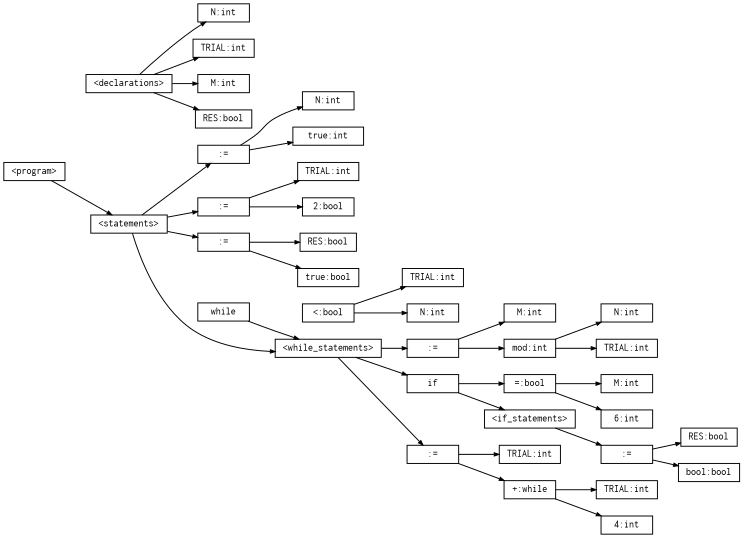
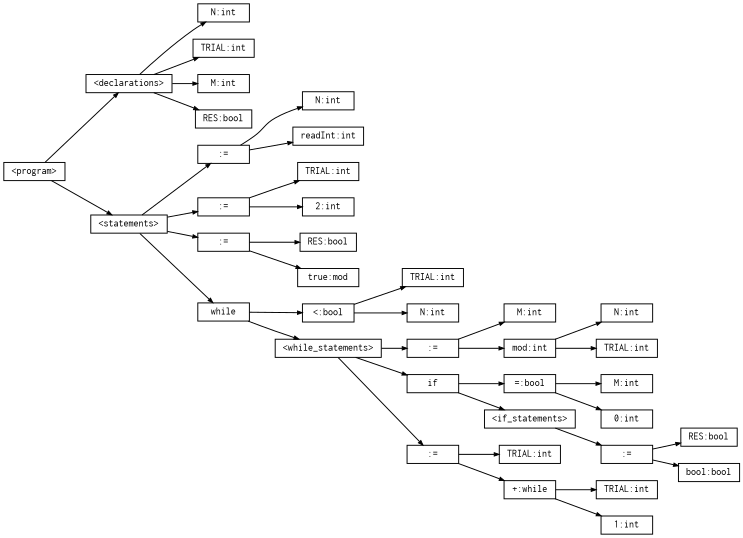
edge "<program>" -> "<declarations>": added
node "true:int": label "true:int" -> "readInt:int"
node "2:bool": label "2:bool" -> "2:int"
node "true:bool": label "true:bool" -> "true:mod"
edge "while" -> "<:bool": added
edge "<statements>" -> "<while_statements>": now "<statements>" -> "while"
node "6:int": label "6:int" -> "0:int"
node "4:int": label "4:int" -> "1:int"
